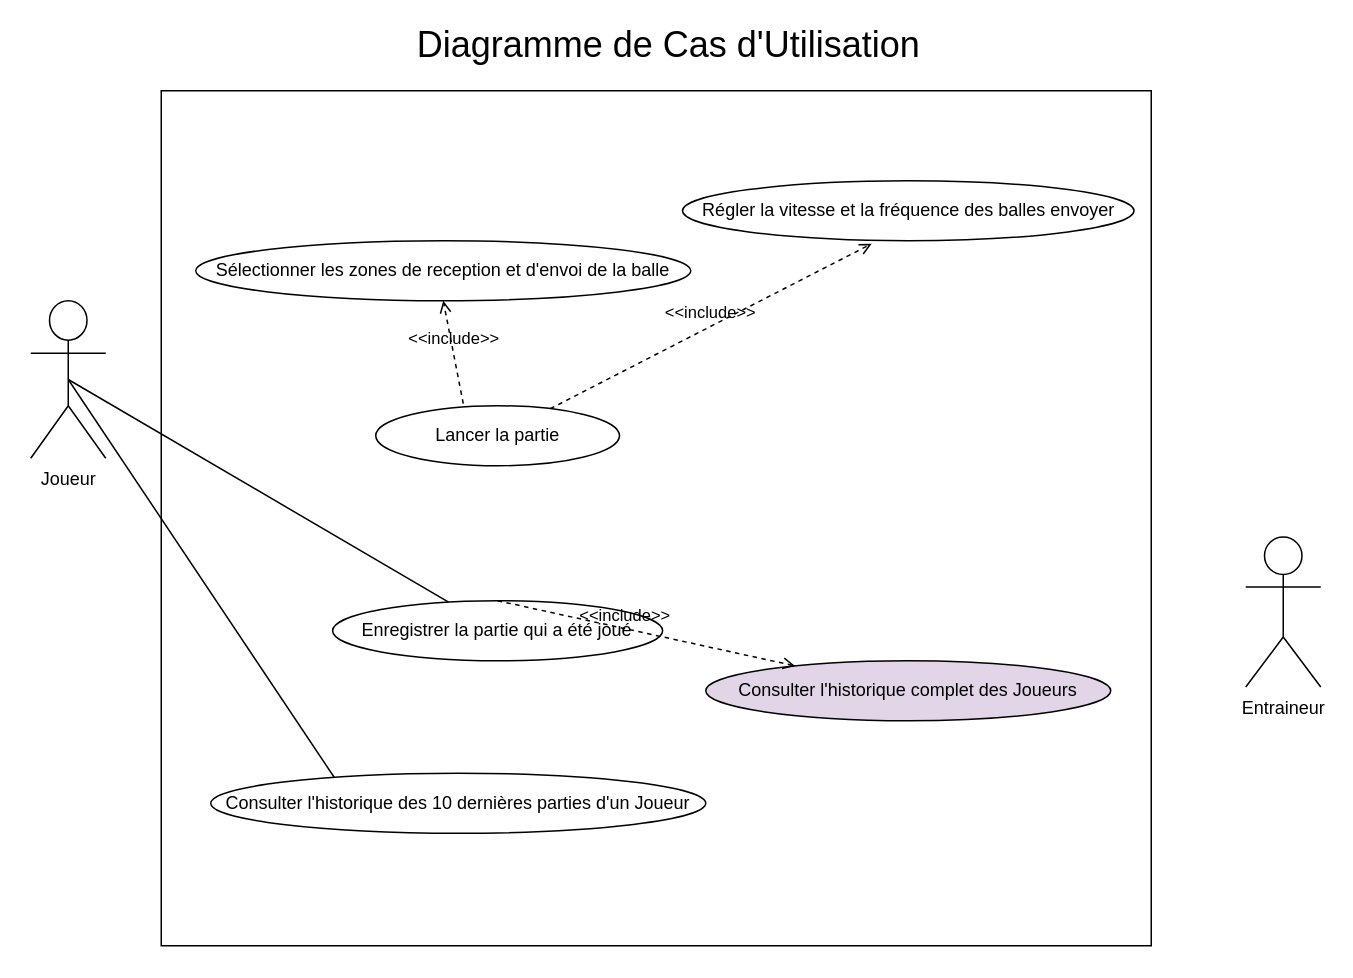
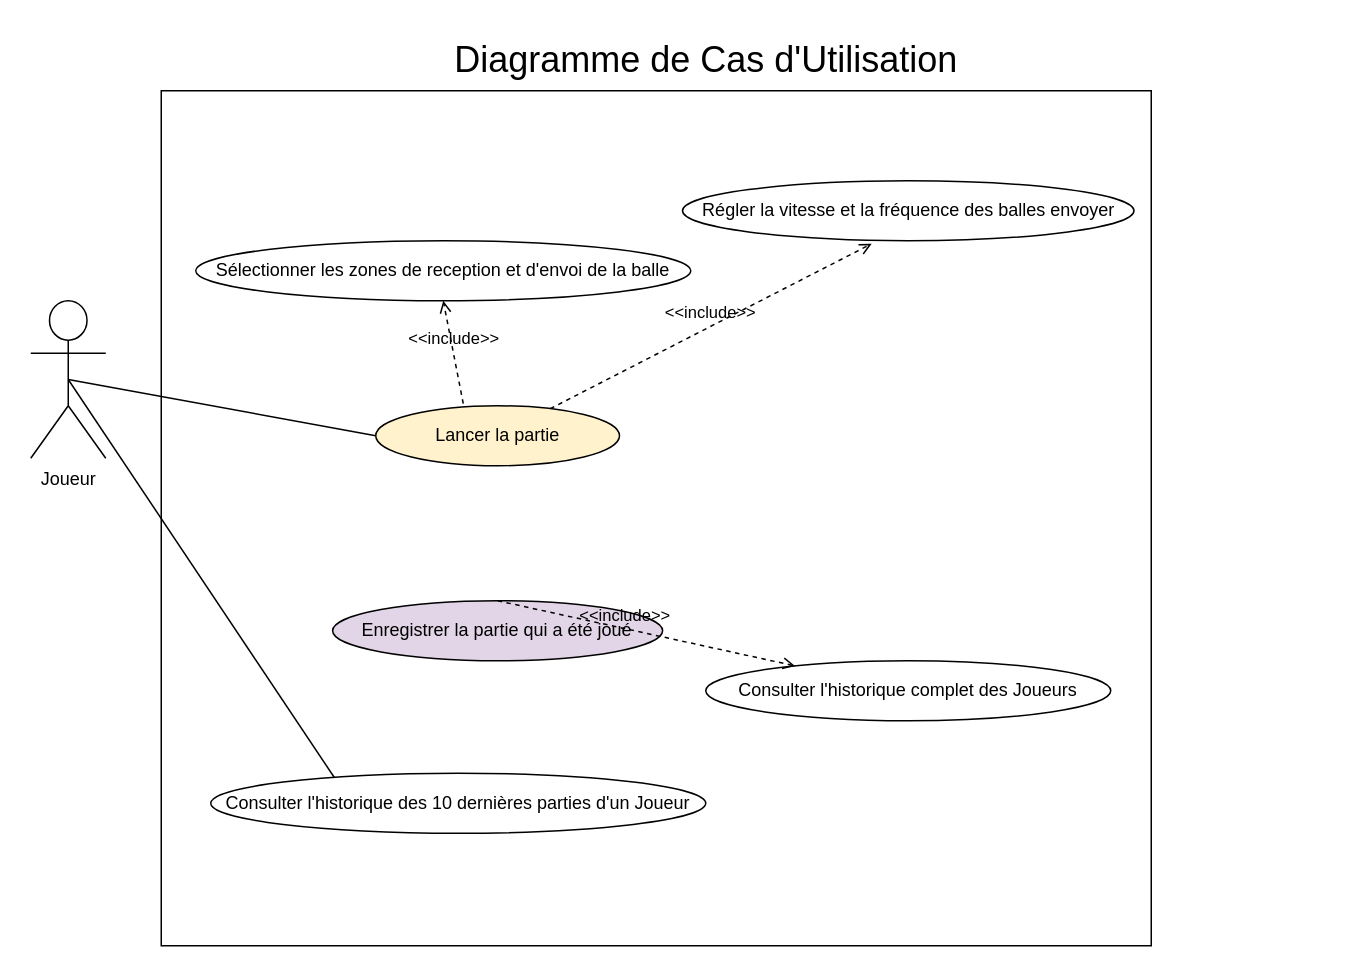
node "Diagramme de Cas d'Utilisation": moved (668, 46) -> (706, 61)
node "Lancer la partie": fillcolor #ffffff -> #fff2cc
edge "Joueur" -- "Enregistrer la partie qui a été joué": now "Joueur" -- "Lancer la partie"
node "Entraineur": removed
node "Enregistrer la partie qui a été joué": fillcolor #ffffff -> #e1d5e7
node "Consulter l'historique complet des Joueurs": fillcolor #e1d5e7 -> #ffffff
